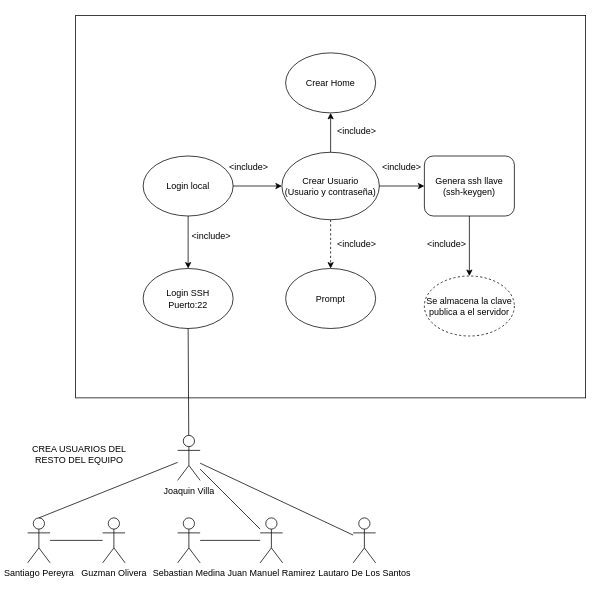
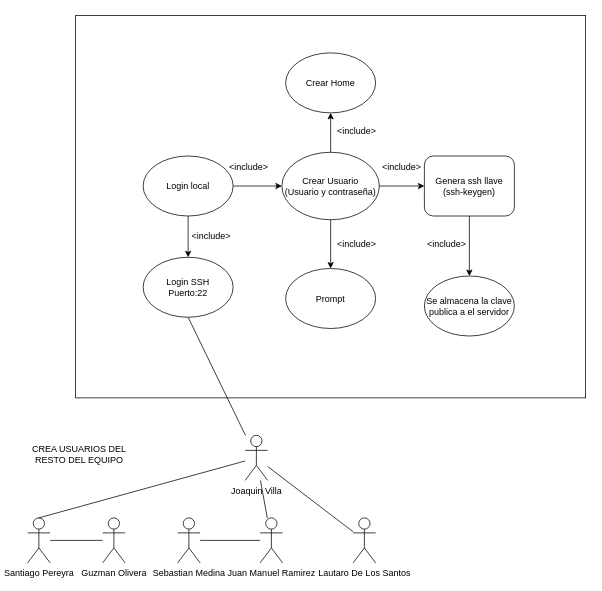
edge "Crear Usuario (Usuario y contraseña)" -> "Prompt": style dashed -> solid
node "Login SSH Puerto:22": moved (188, 299) -> (188, 287)
node "Se almacena la clave publica a el servidor": style dashed -> solid
node "Joaquin Villa": moved (189, 458) -> (256, 458)
